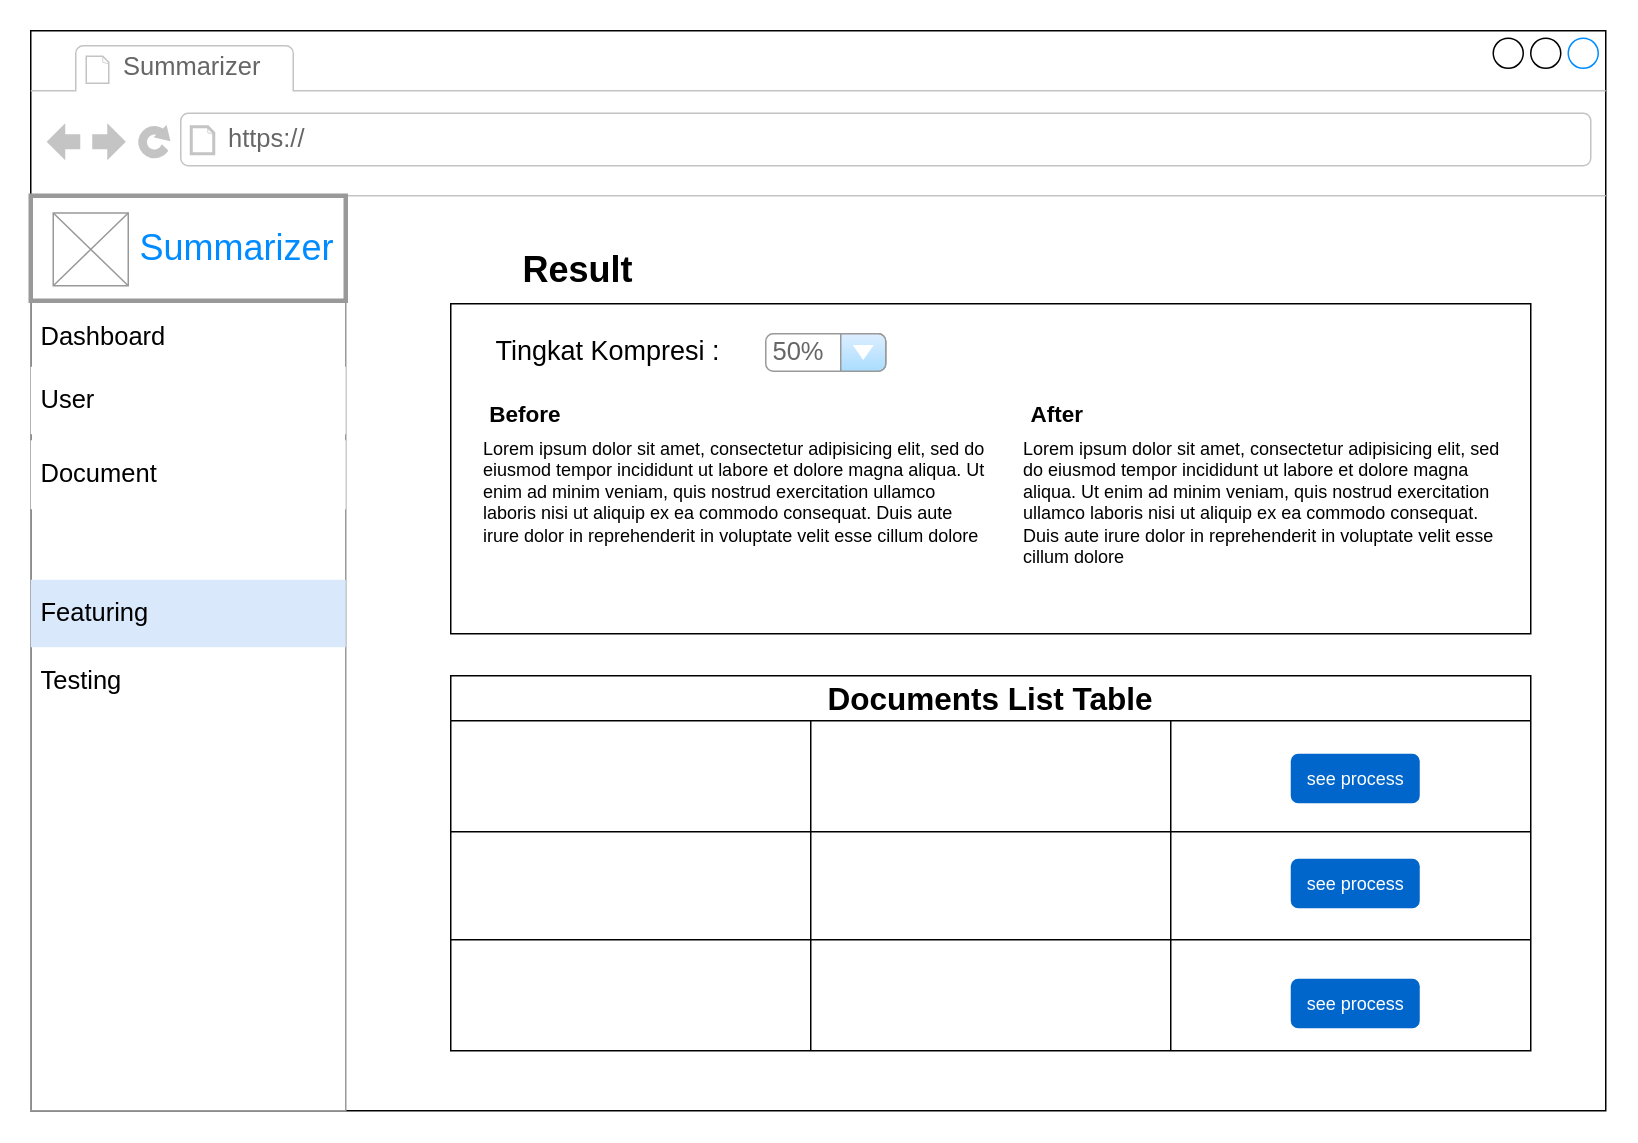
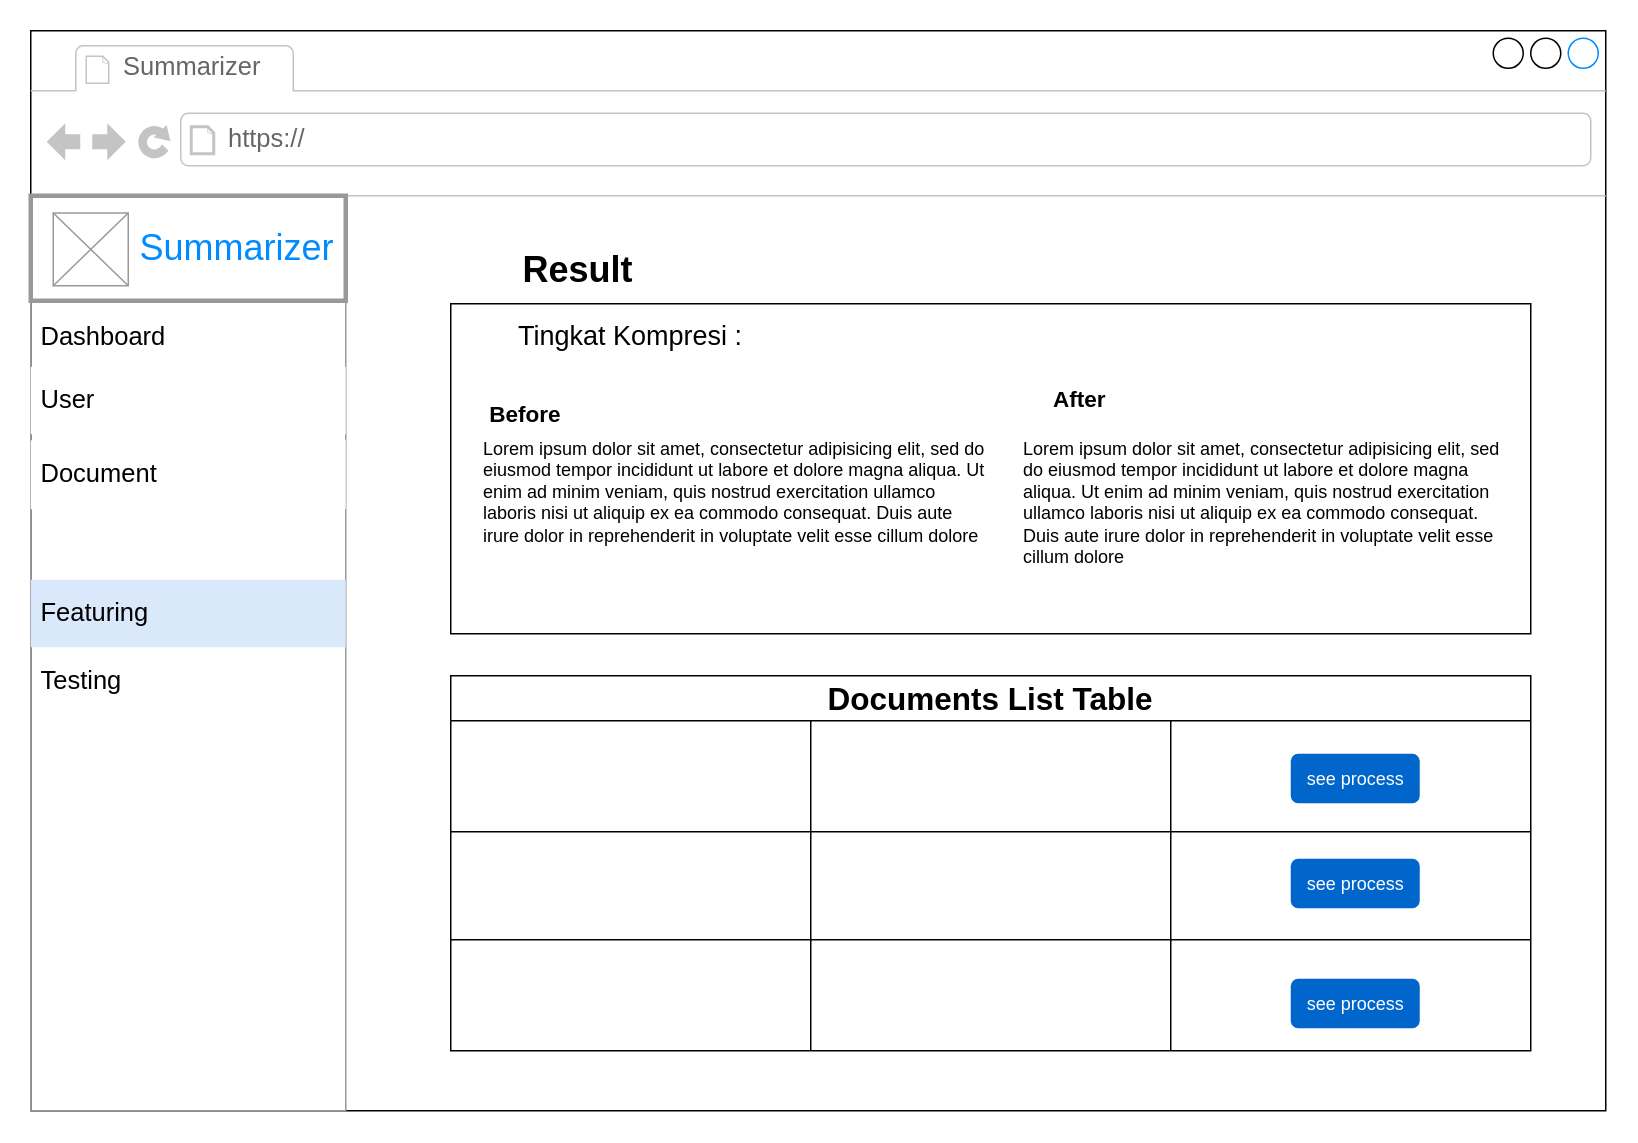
node "Tingkat Kompresi :": moved (608, 352) -> (631, 337)
node "50%": removed
node "After": moved (1058, 413) -> (1080, 398)
